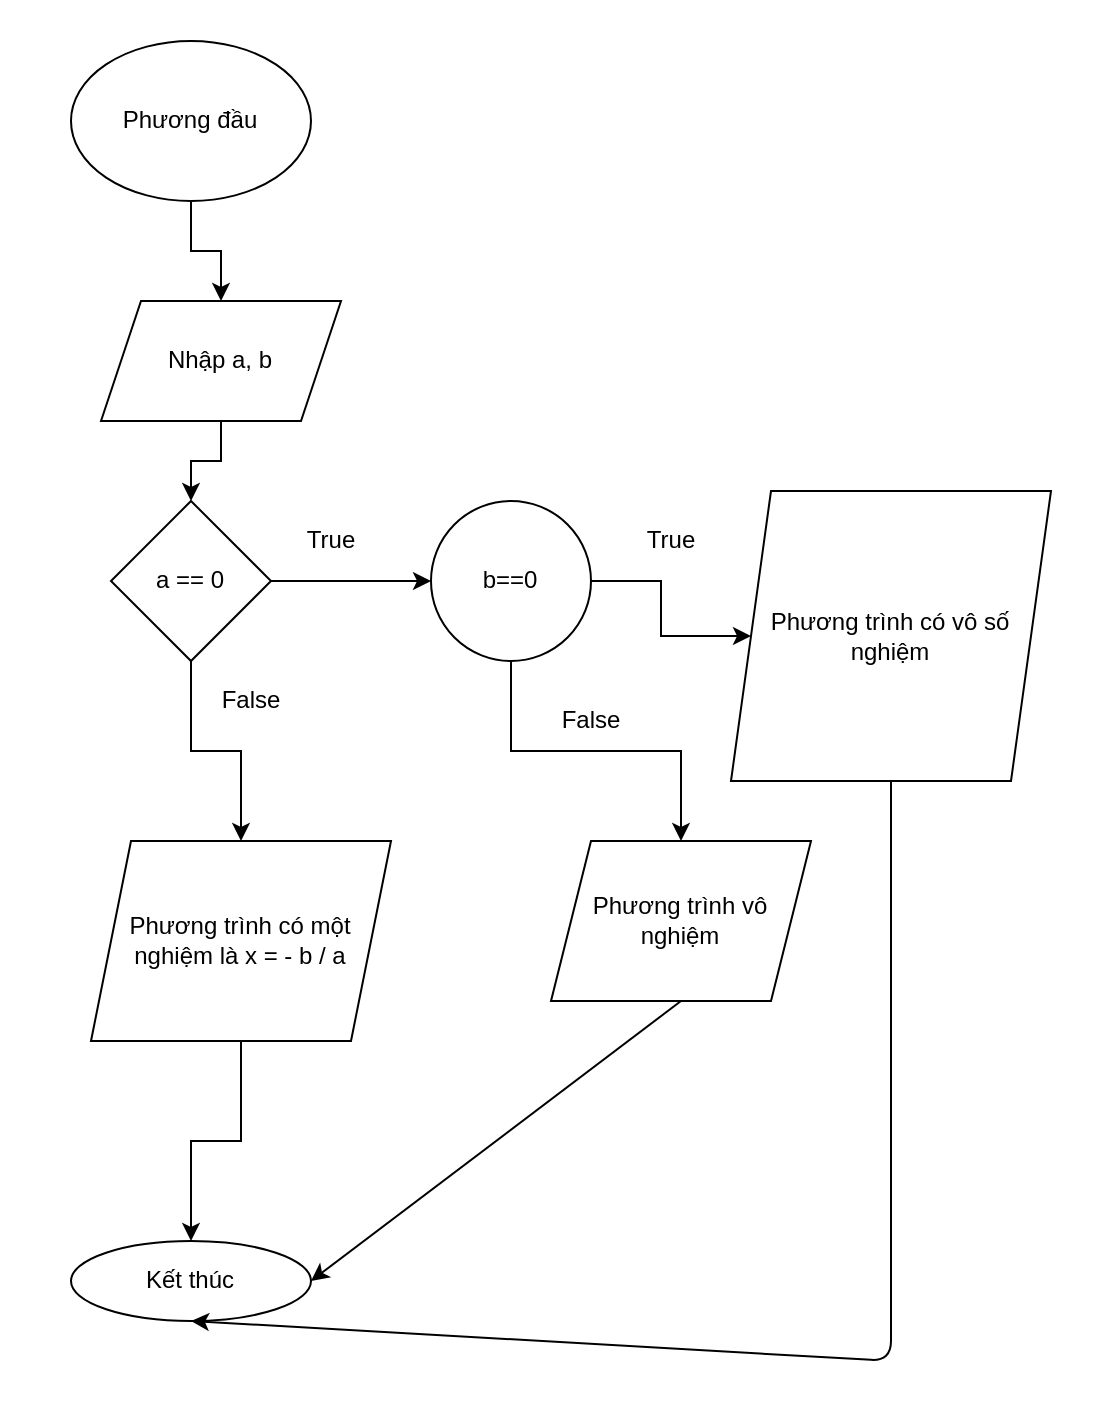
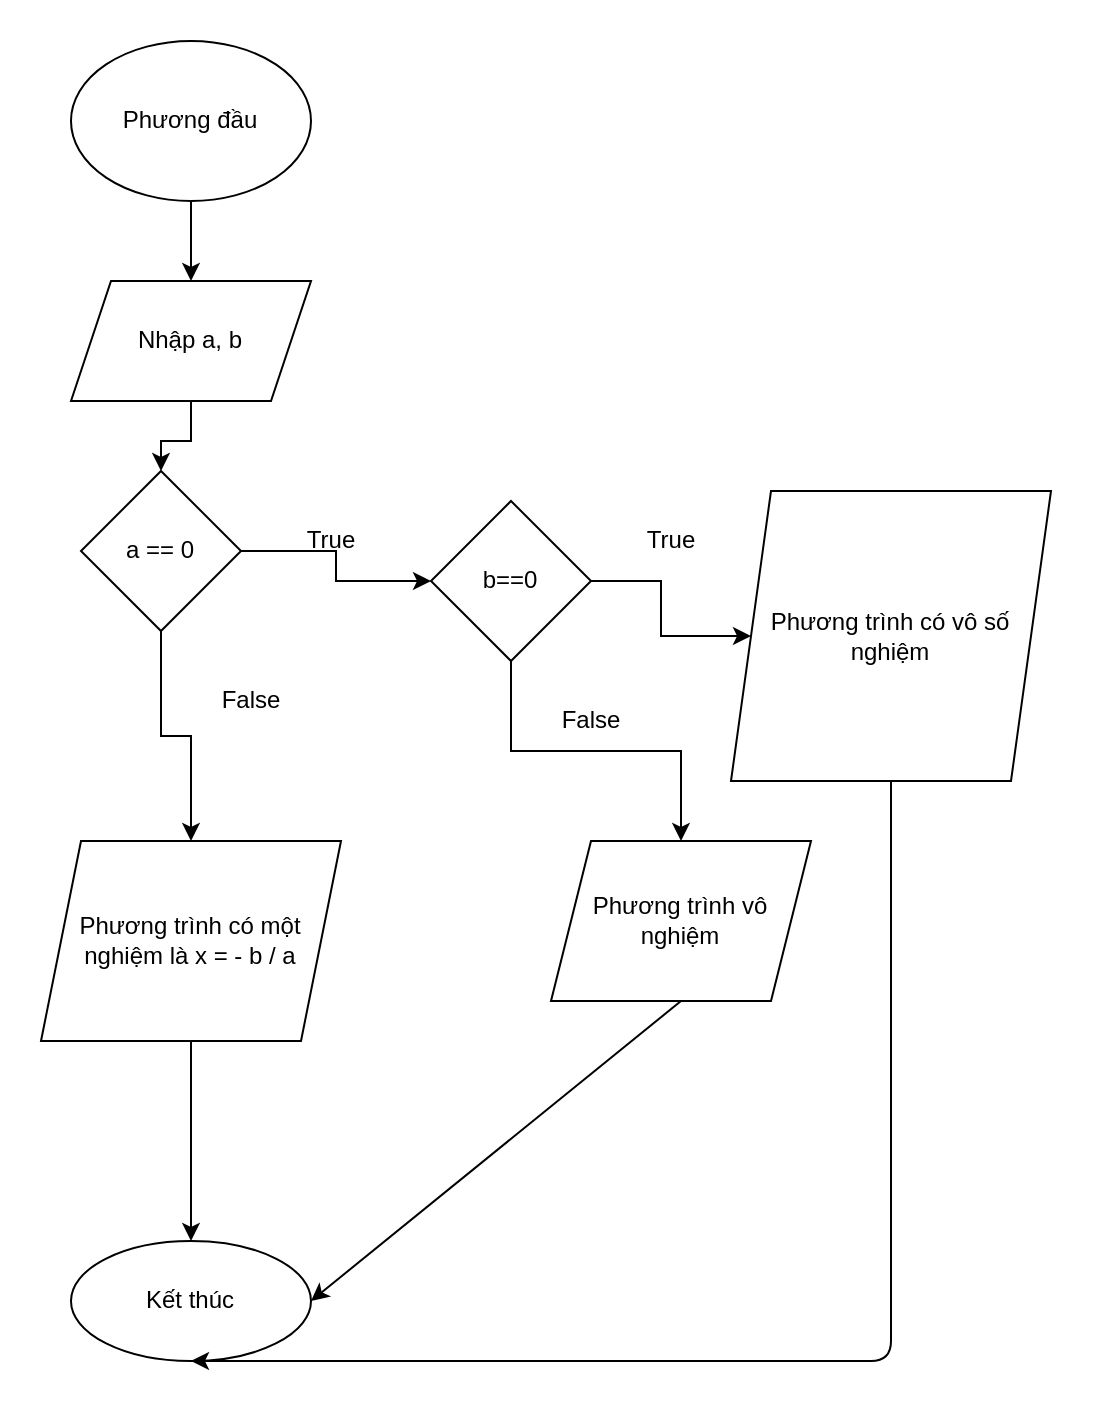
node "Nhập a, b": moved (221, 361) -> (191, 341)
node "a == 0": moved (191, 581) -> (161, 551)
node "b==0": shape ellipse -> diamond
node "Phương trình có một nghiệm là x = - b / a": moved (241, 941) -> (191, 941)
node "Kết thúc": size 240x80 -> 240x120
